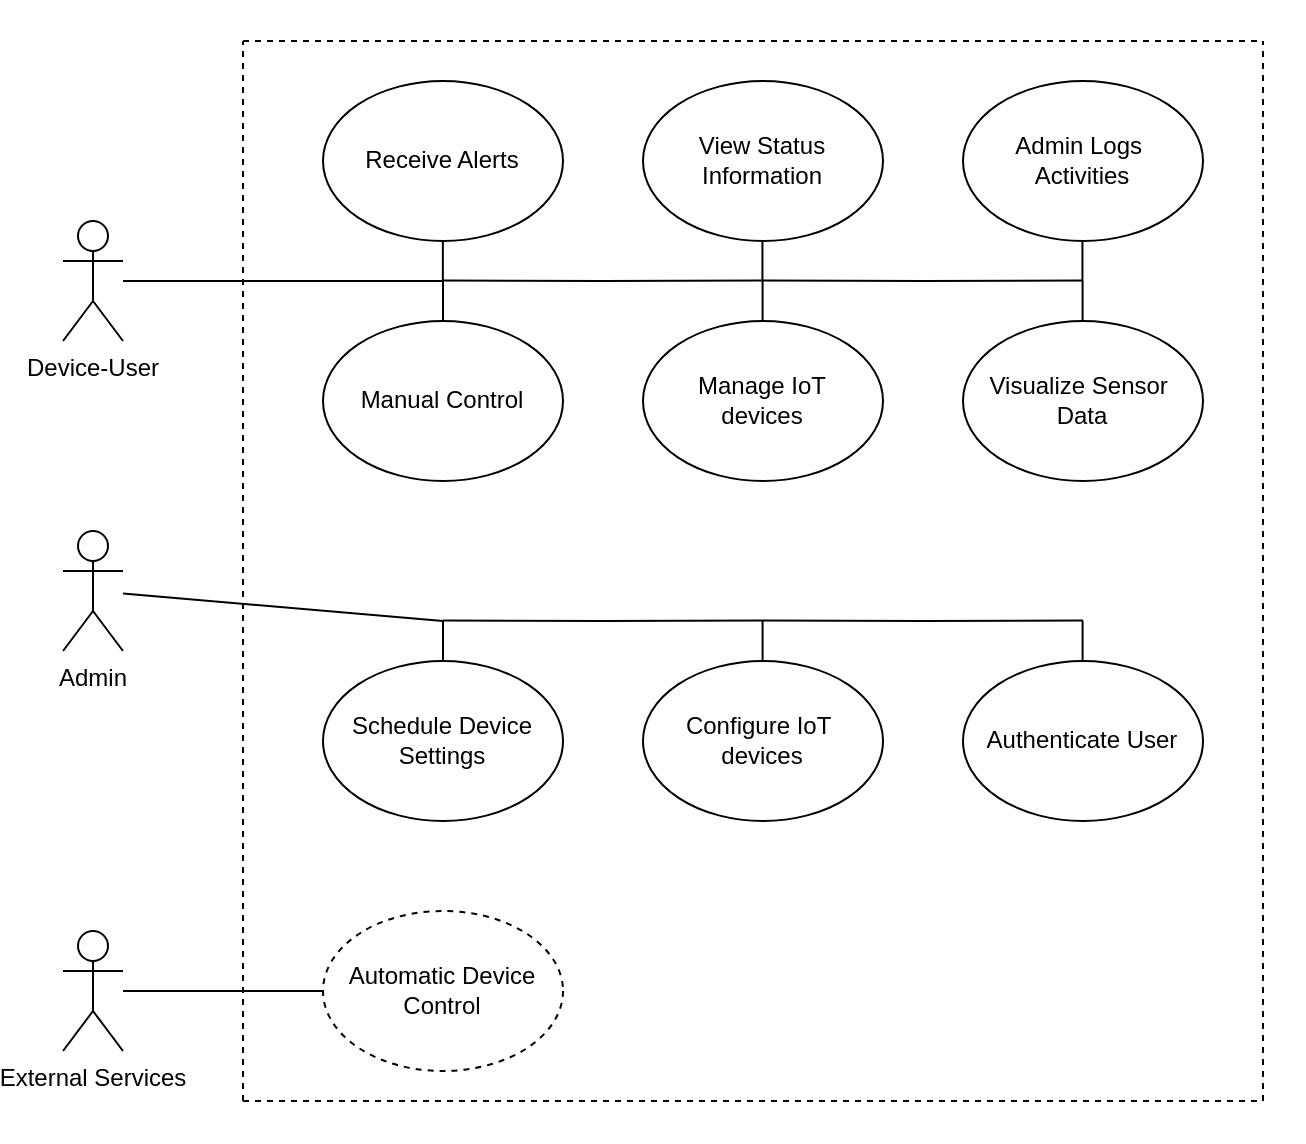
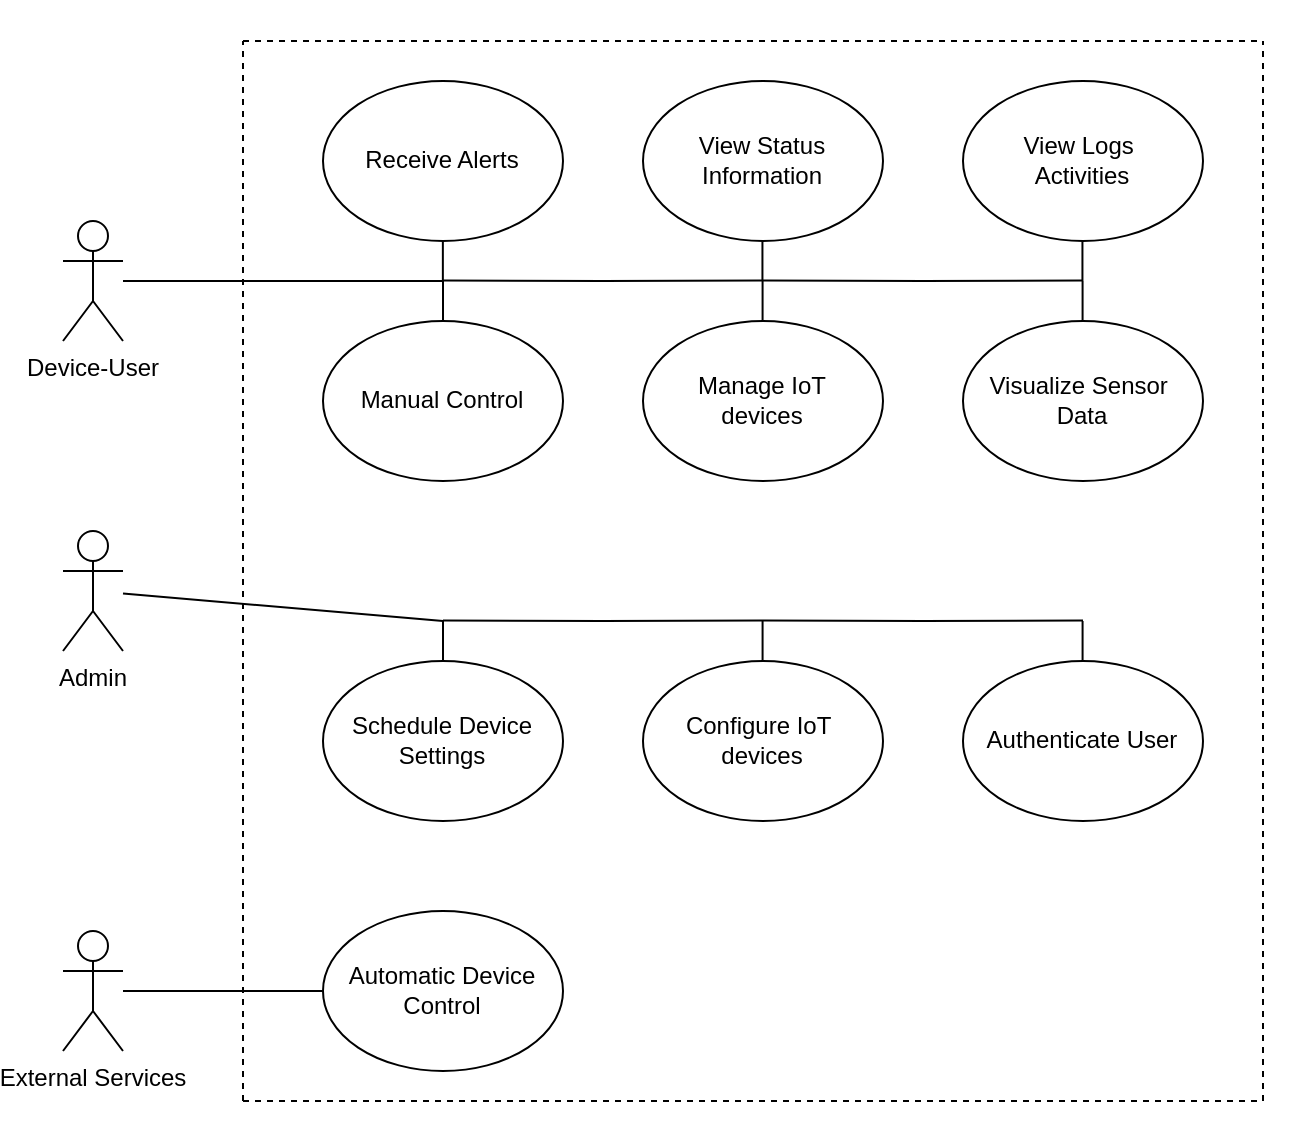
node "Admin Logs Activities": label "Admin Logs Activities" -> "View Logs Activities"
node "Automatic Device Control": style dashed -> solid
